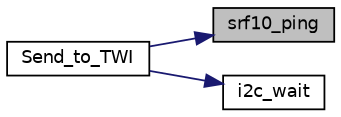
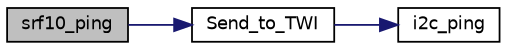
edge "Send_to_TWI" -> "srf10_ping": reversed
node "i2c_wait": label "i2c_wait" -> "i2c_ping"
